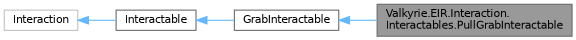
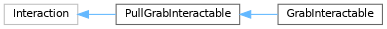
node "Interactable": label "Interactable" -> "PullGrabInteractable"
node "Valkyrie.EIR.Interaction. Interactables.PullGrabInteractable": removed
